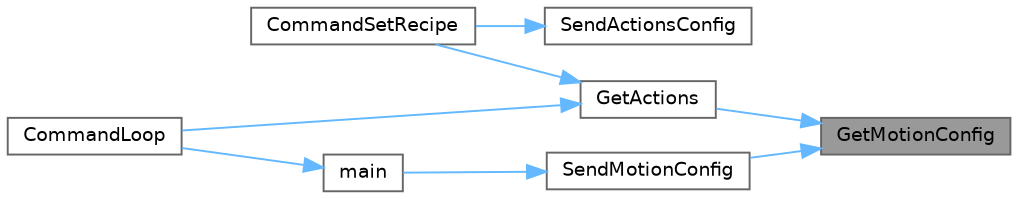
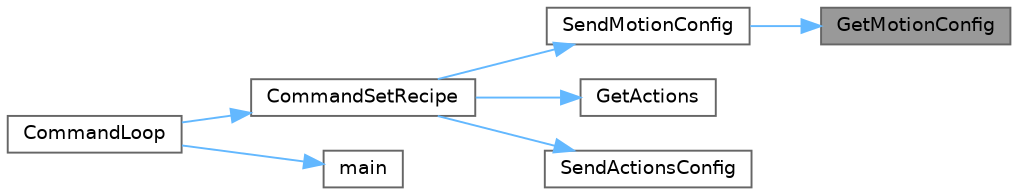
edge "GetActions" -> "GetMotionConfig": removed
edge "CommandLoop" -> "GetActions": now "CommandLoop" -> "CommandSetRecipe"
edge "main" -> "SendMotionConfig": now "CommandSetRecipe" -> "SendMotionConfig"
